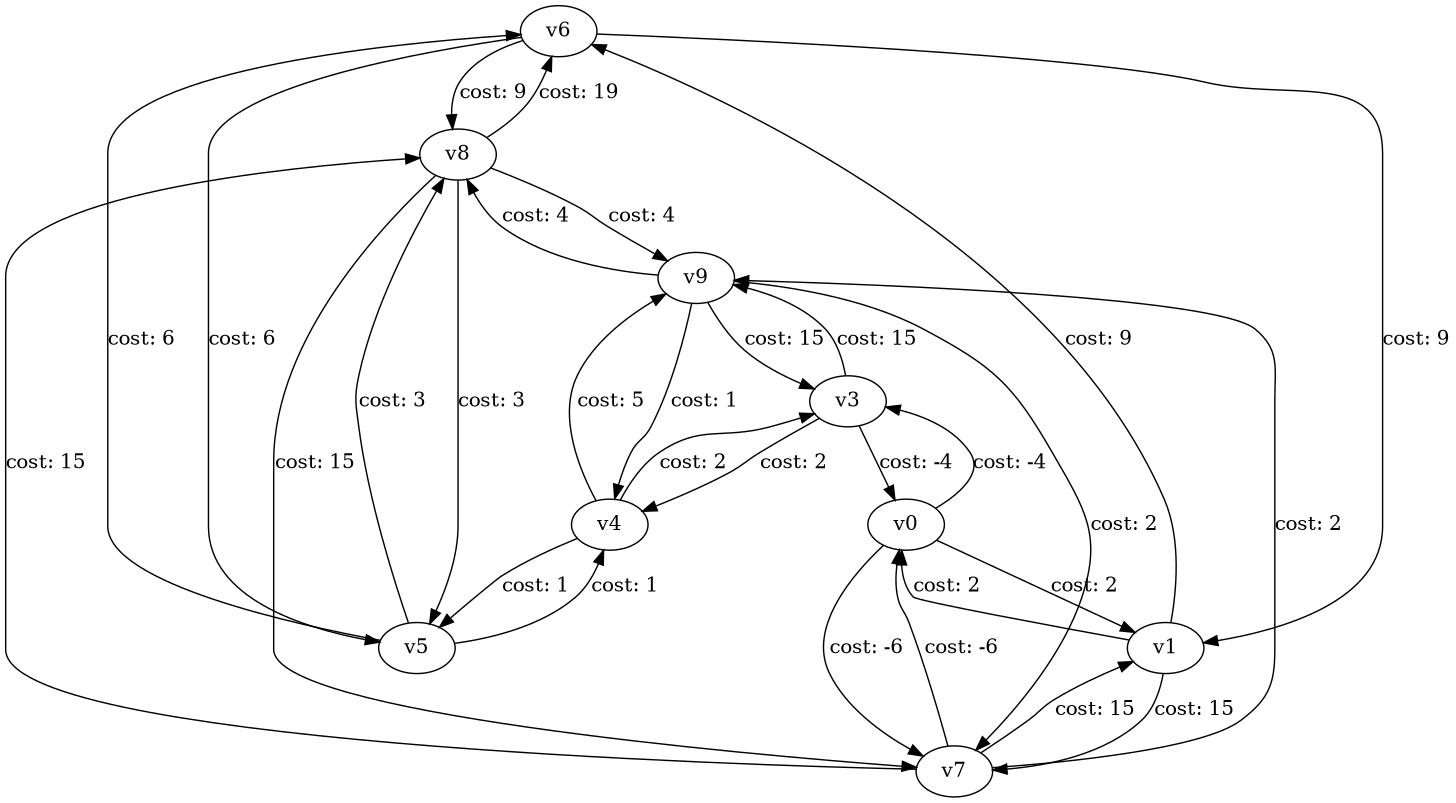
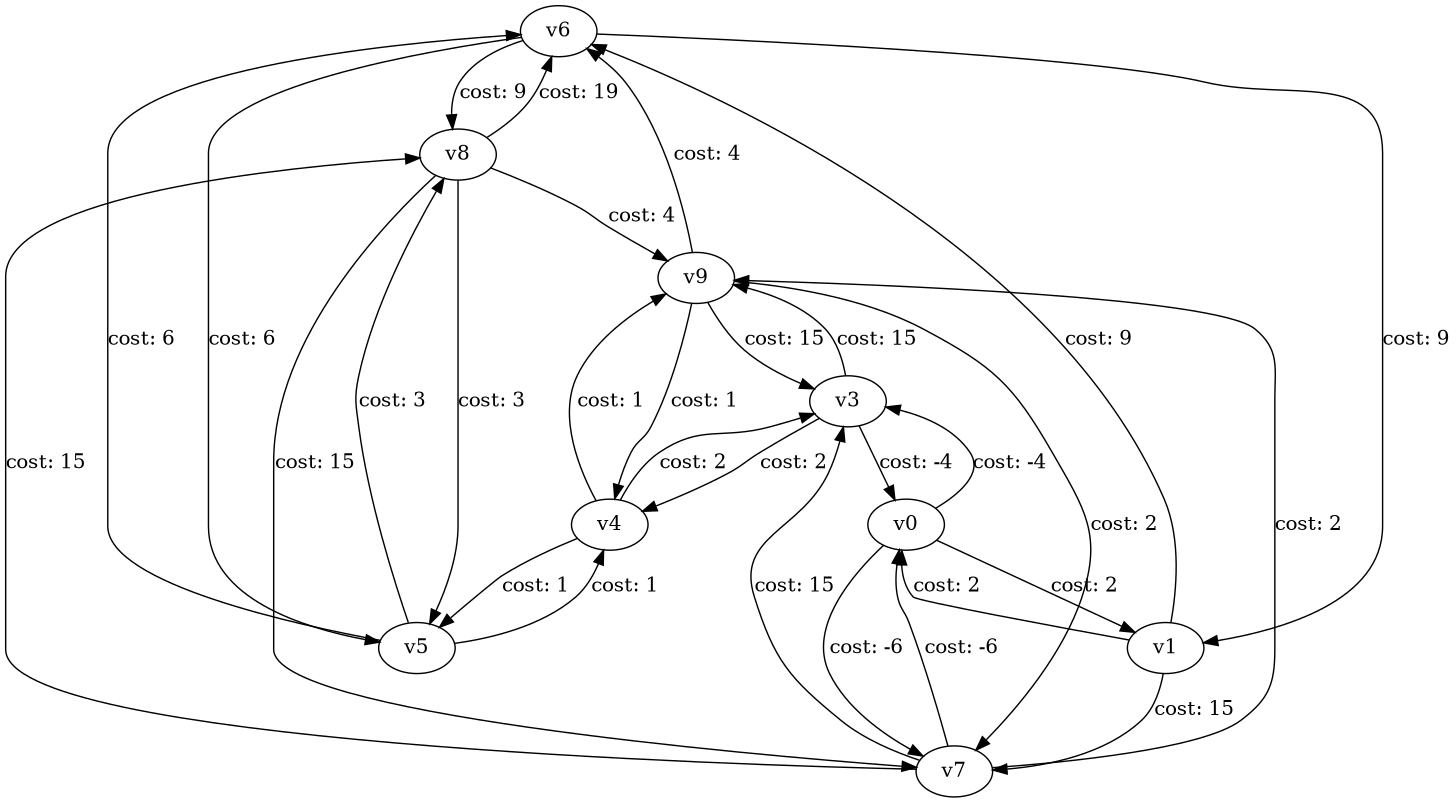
edge "v9" -> "v8": now "v9" -> "v6"
edge "v4" -> "v9": label "cost: 5" -> "cost: 1"
edge "v7" -> "v1": now "v7" -> "v3"
